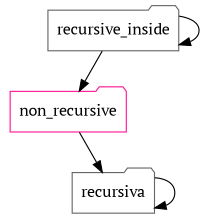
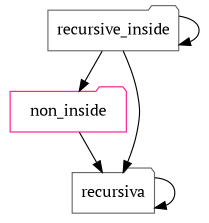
edge "recursive_inside" -> "recursiva": added
node "non_recursive": label "non_recursive" -> "non_inside"
